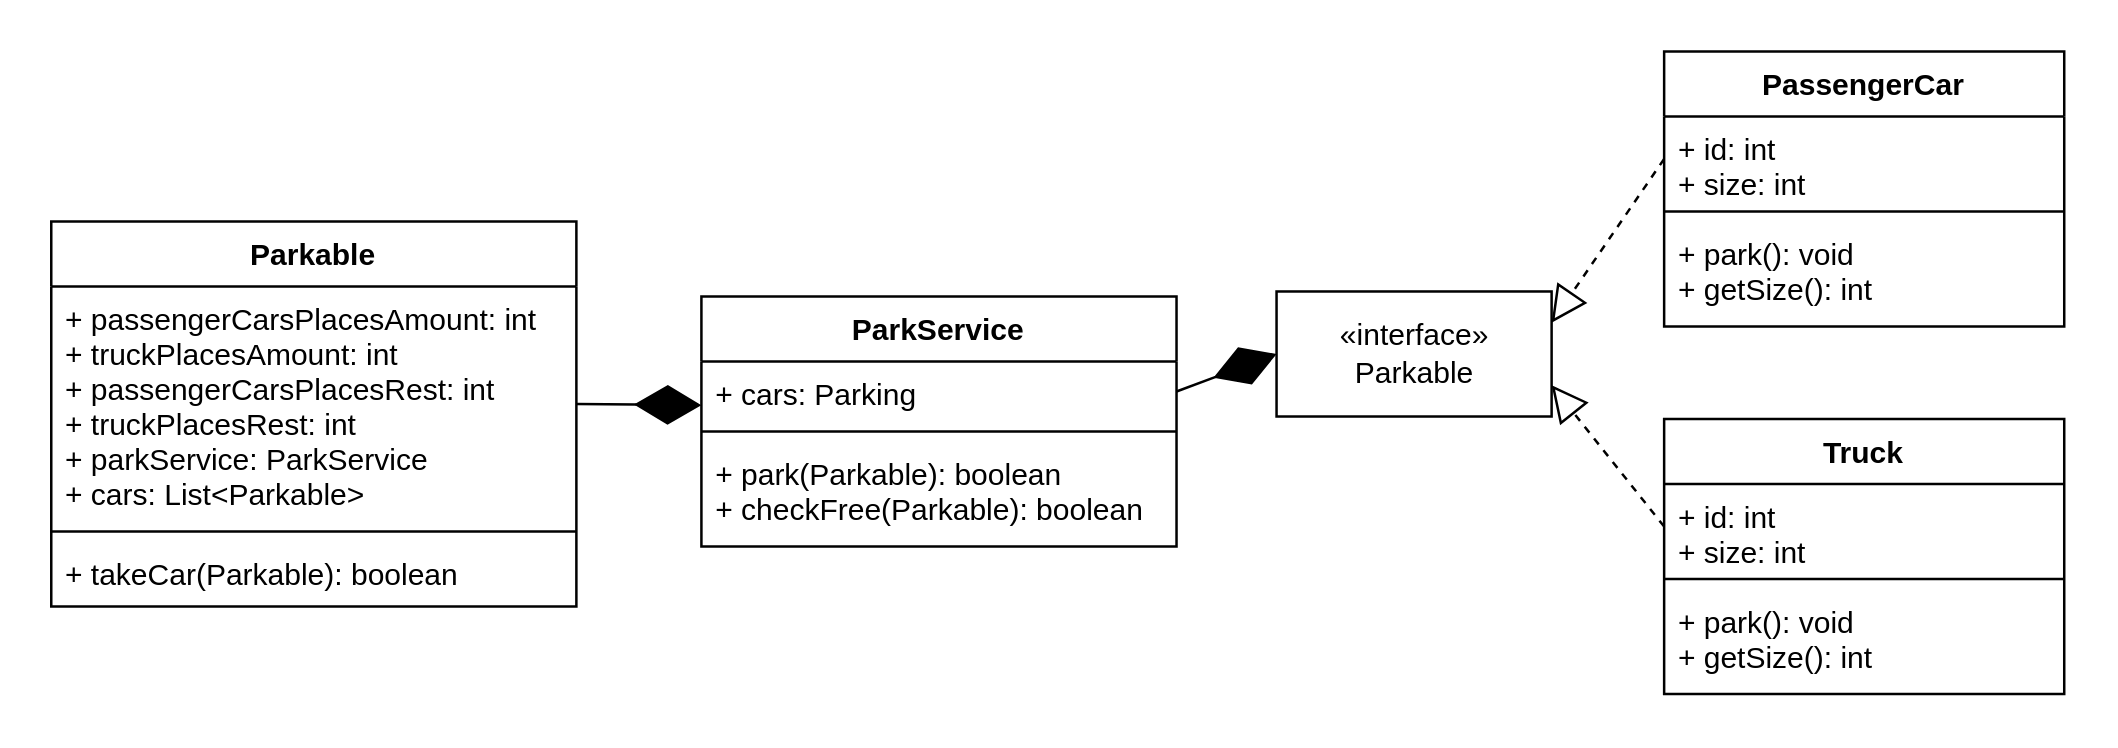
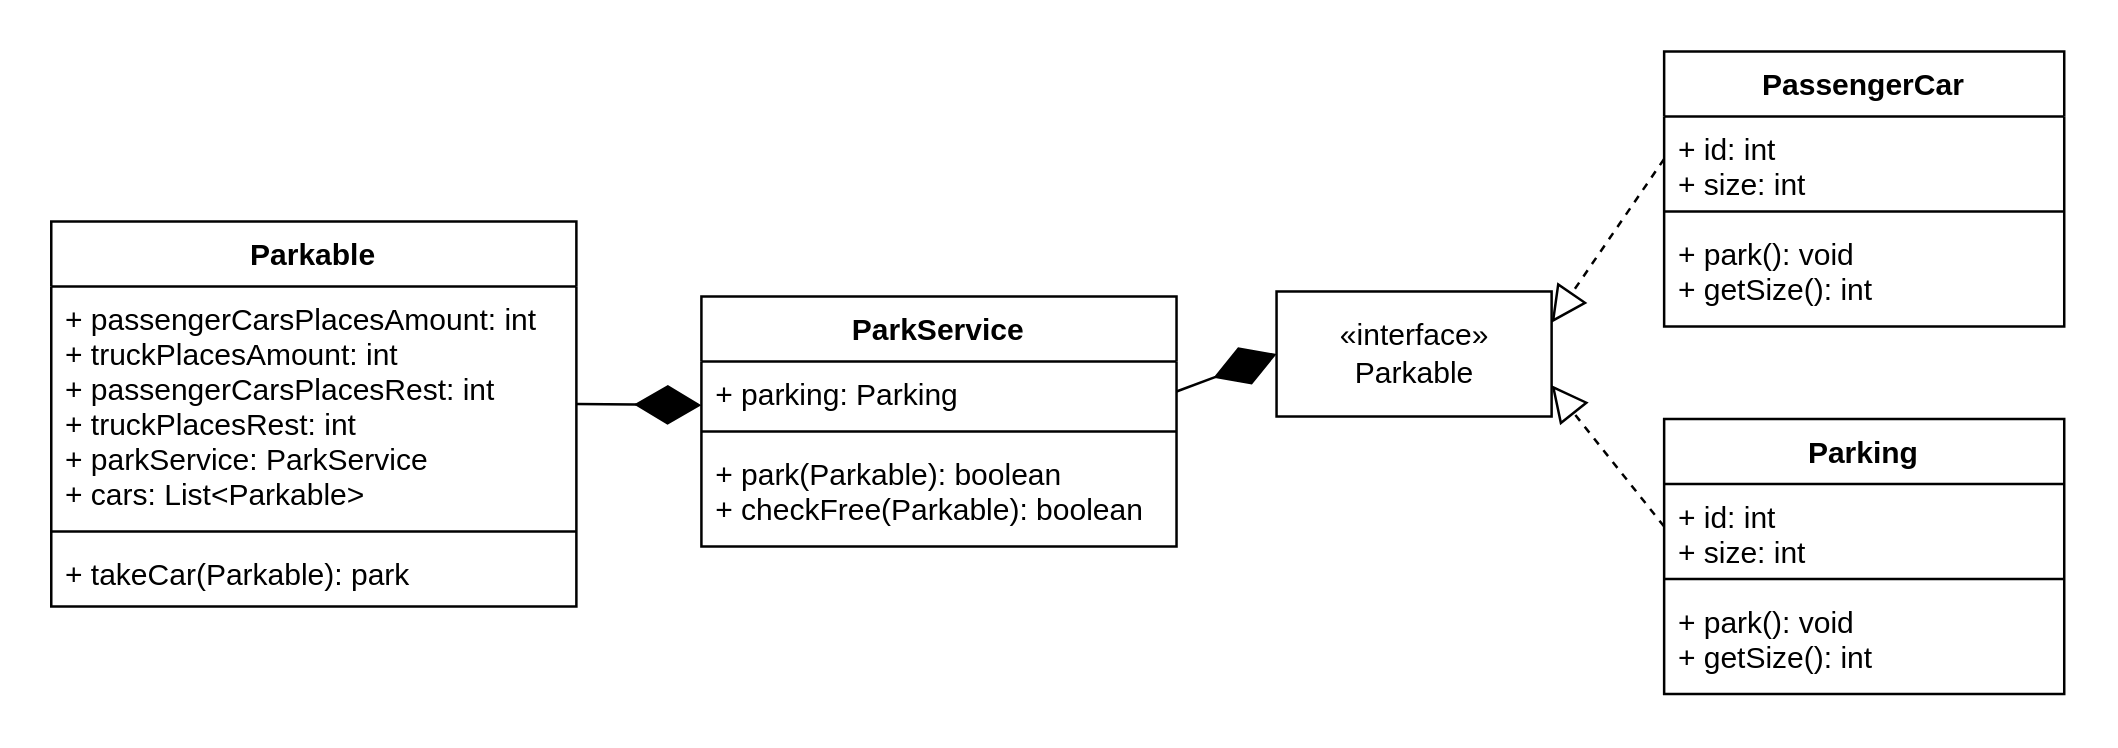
node "+ cars: Parking": label "+ cars: Parking" -> "+ parking: Parking"
node "Truck": label "Truck" -> "Parking"
node "+ takeCar(Parkable): boolean": label "+ takeCar(Parkable): boolean" -> "+ takeCar(Parkable): park"
